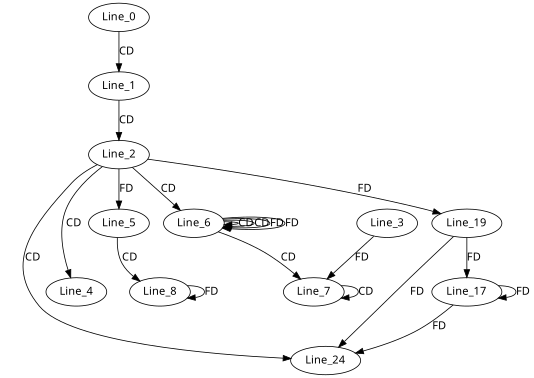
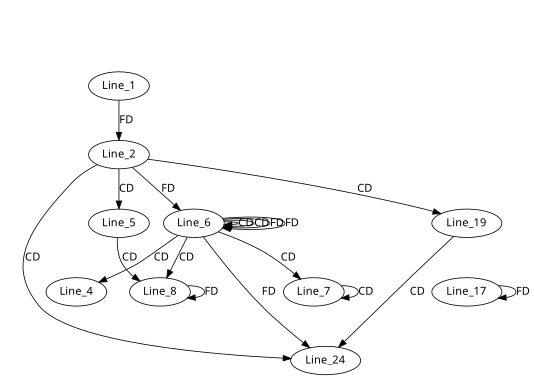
node "Line_0": removed
edge "Line_1" -> "Line_2": label "CD" -> "FD"
edge "Line_2" -> "Line_5": label "FD" -> "CD"
edge "Line_2" -> "Line_6": label "CD" -> "FD"
edge "Line_2" -> "Line_19": label "FD" -> "CD"
edge "Line_2" -> "Line_4": now "Line_6" -> "Line_4"
node "Line_3": removed
edge "Line_6" -> "Line_8": added, label "CD"
edge "Line_19" -> "Line_17": removed, label "FD"
edge "Line_19" -> "Line_24": label "FD" -> "CD"
edge "Line_17" -> "Line_24": now "Line_6" -> "Line_24"
